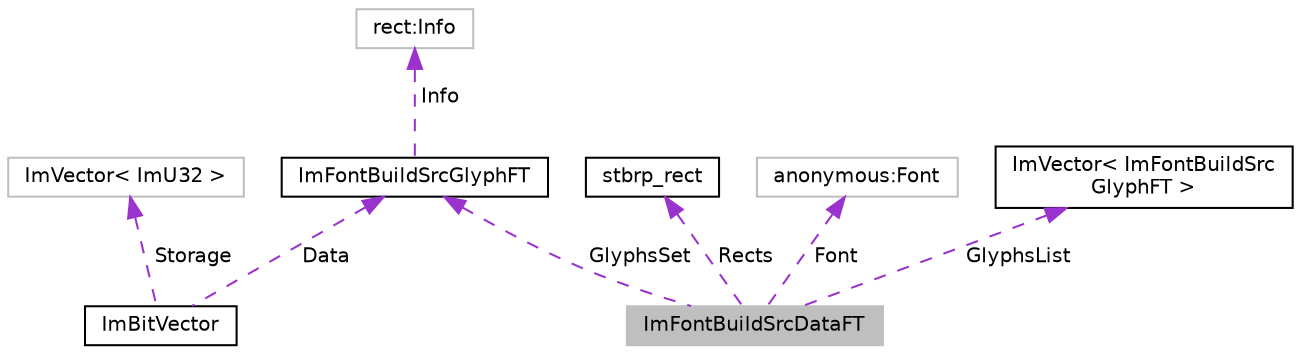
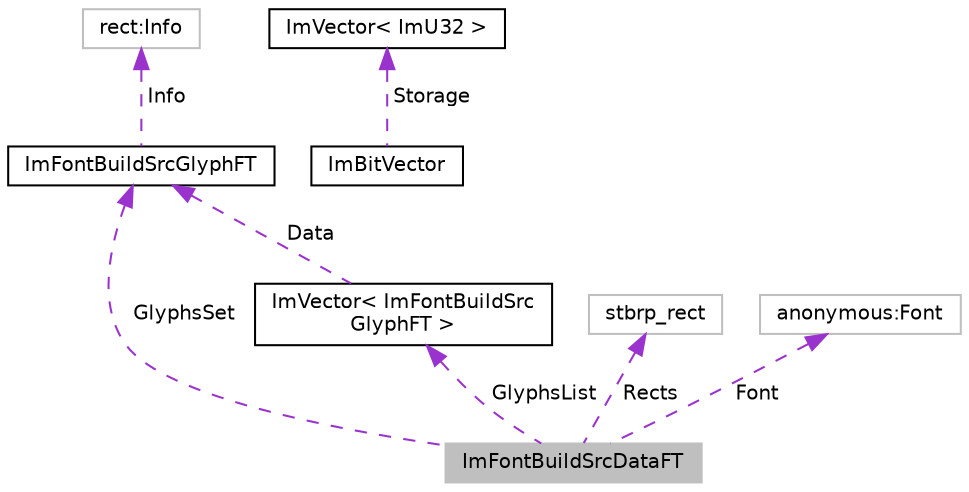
node "ImVector< ImU32 >": color grey75 -> black
node "stbrp_rect": color black -> grey75
edge "ImBitVector" -> "ImFontBuildSrcGlyphFT": now "ImVector< ImFontBuildSrc GlyphFT >" -> "ImFontBuildSrcGlyphFT"
